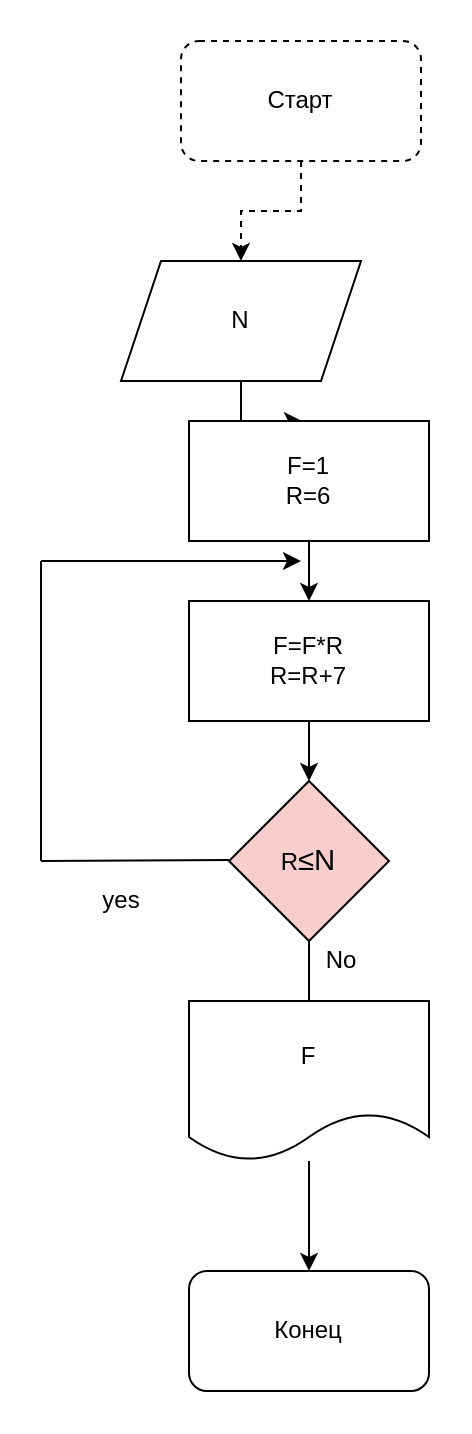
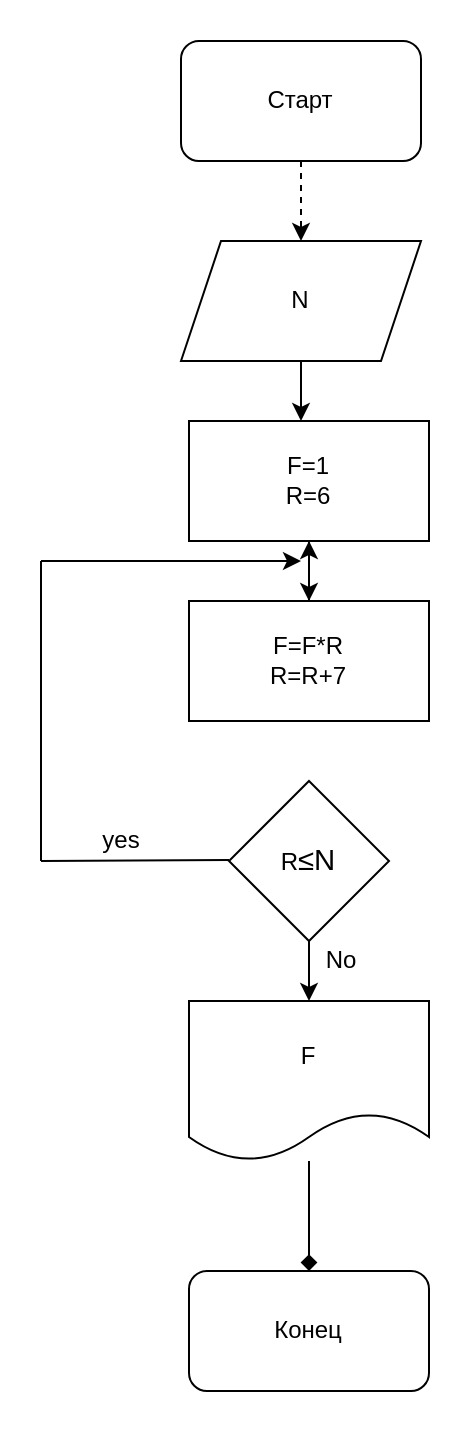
node "Старт": style dashed -> solid
node "N": moved (241, 321) -> (301, 301)
edge "F=F*R R=R+7" -> "R≤N": now "F=F*R R=R+7" -> "F=1 R=6"
node "R≤N": fillcolor #f8cecc -> #ffffff
node "yes": moved (121, 901) -> (121, 841)
edge "R≤N" -- "F": arrowhead none -> classic
edge "F" -> "Конец": arrowhead classic -> diamond
